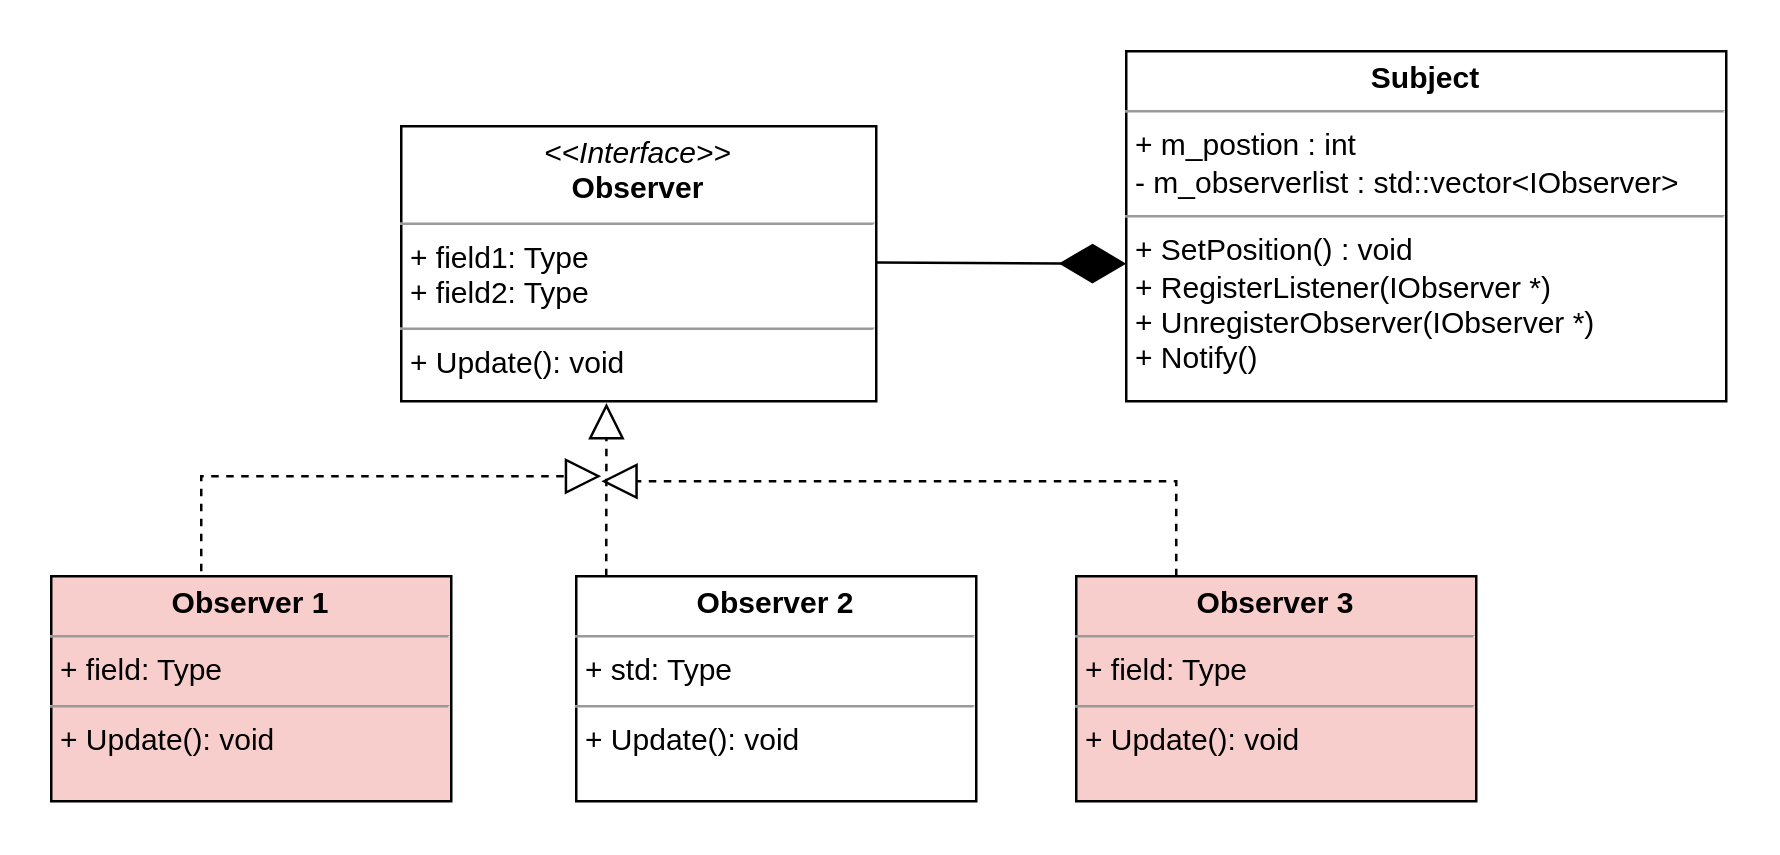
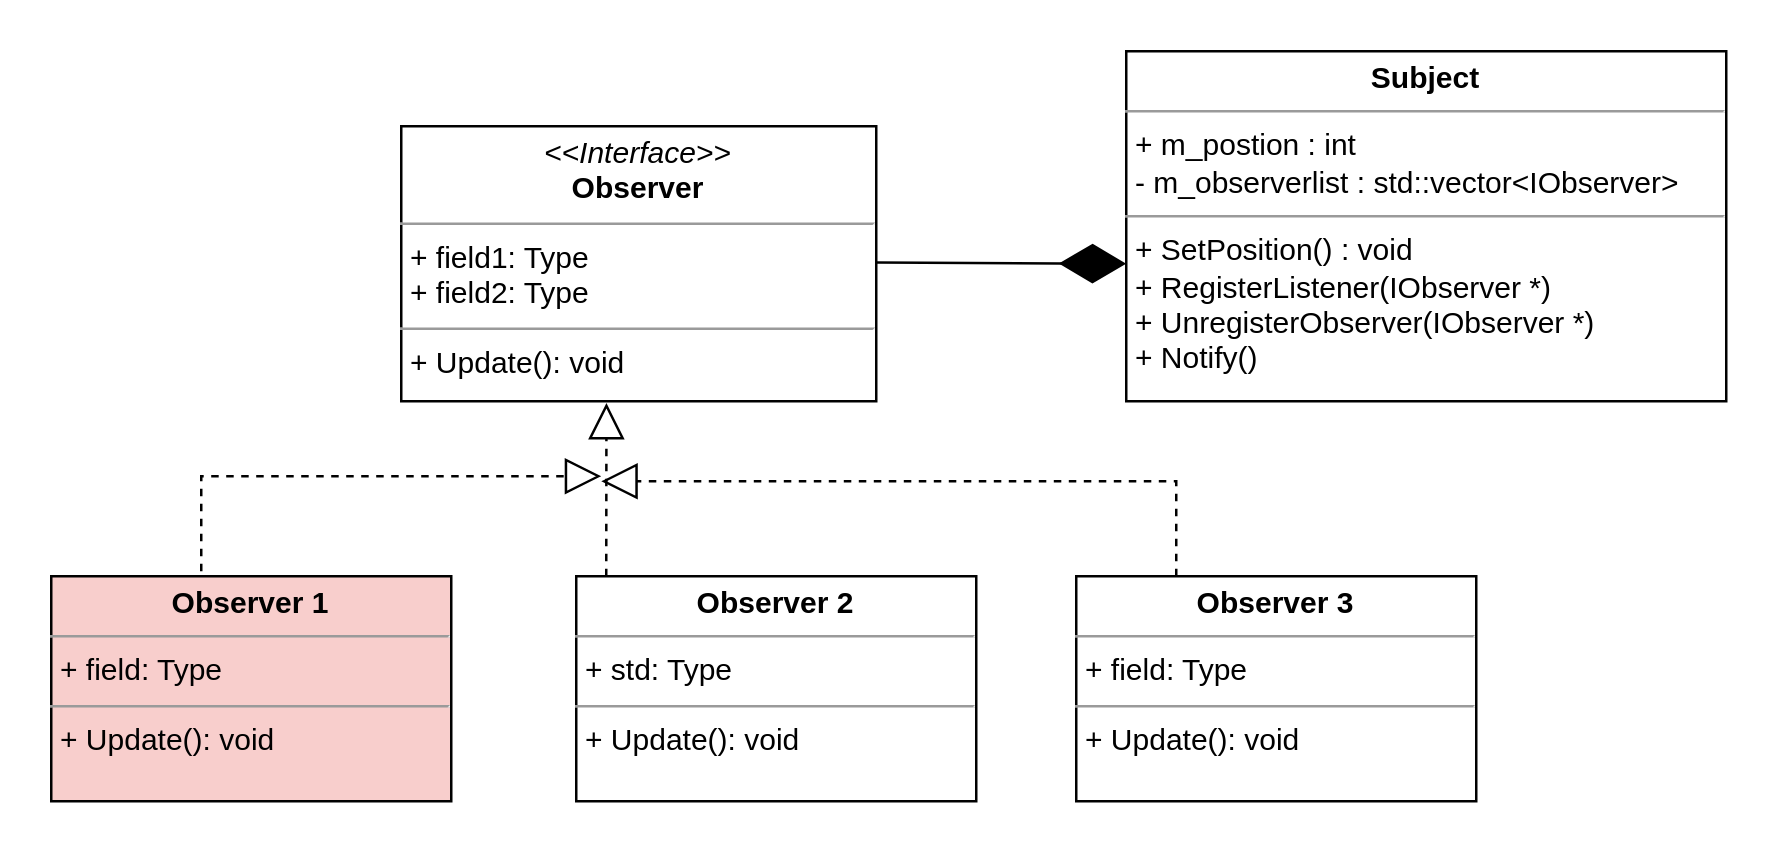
node "Observer 3 + field: Type + Update(): void": fillcolor #f8cecc -> #ffffff
